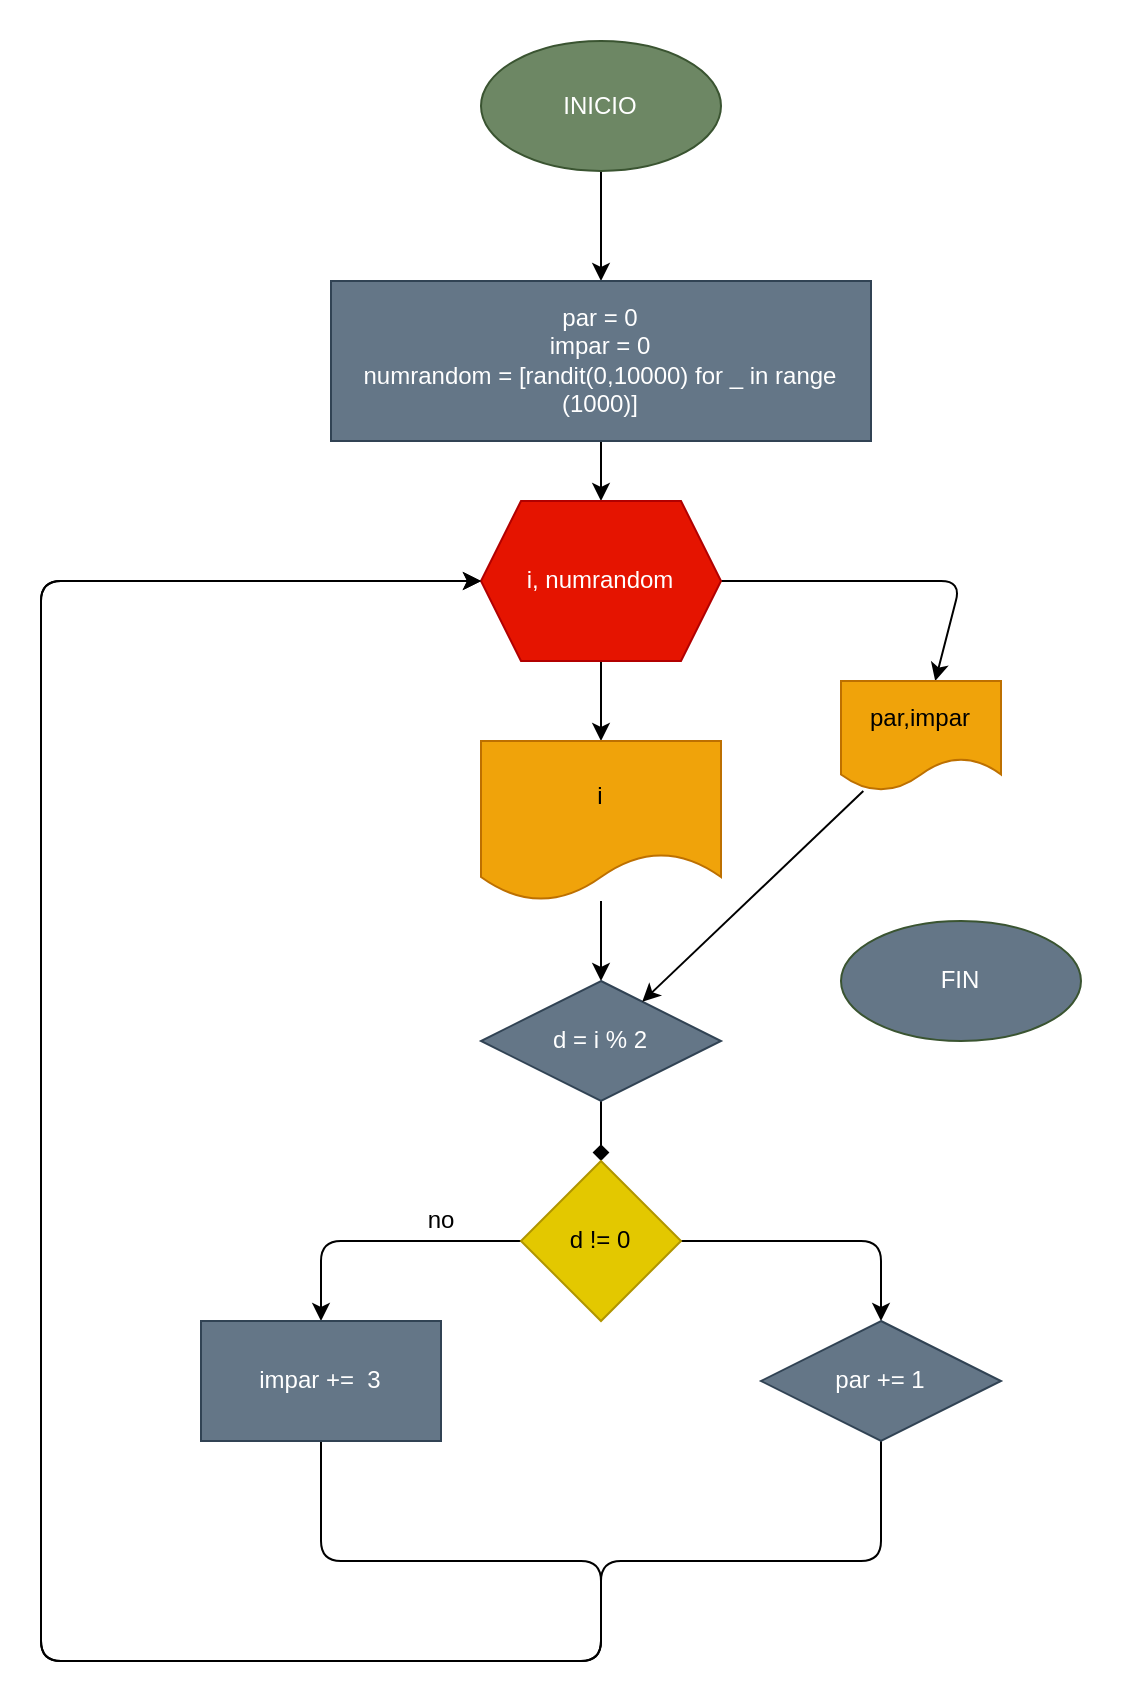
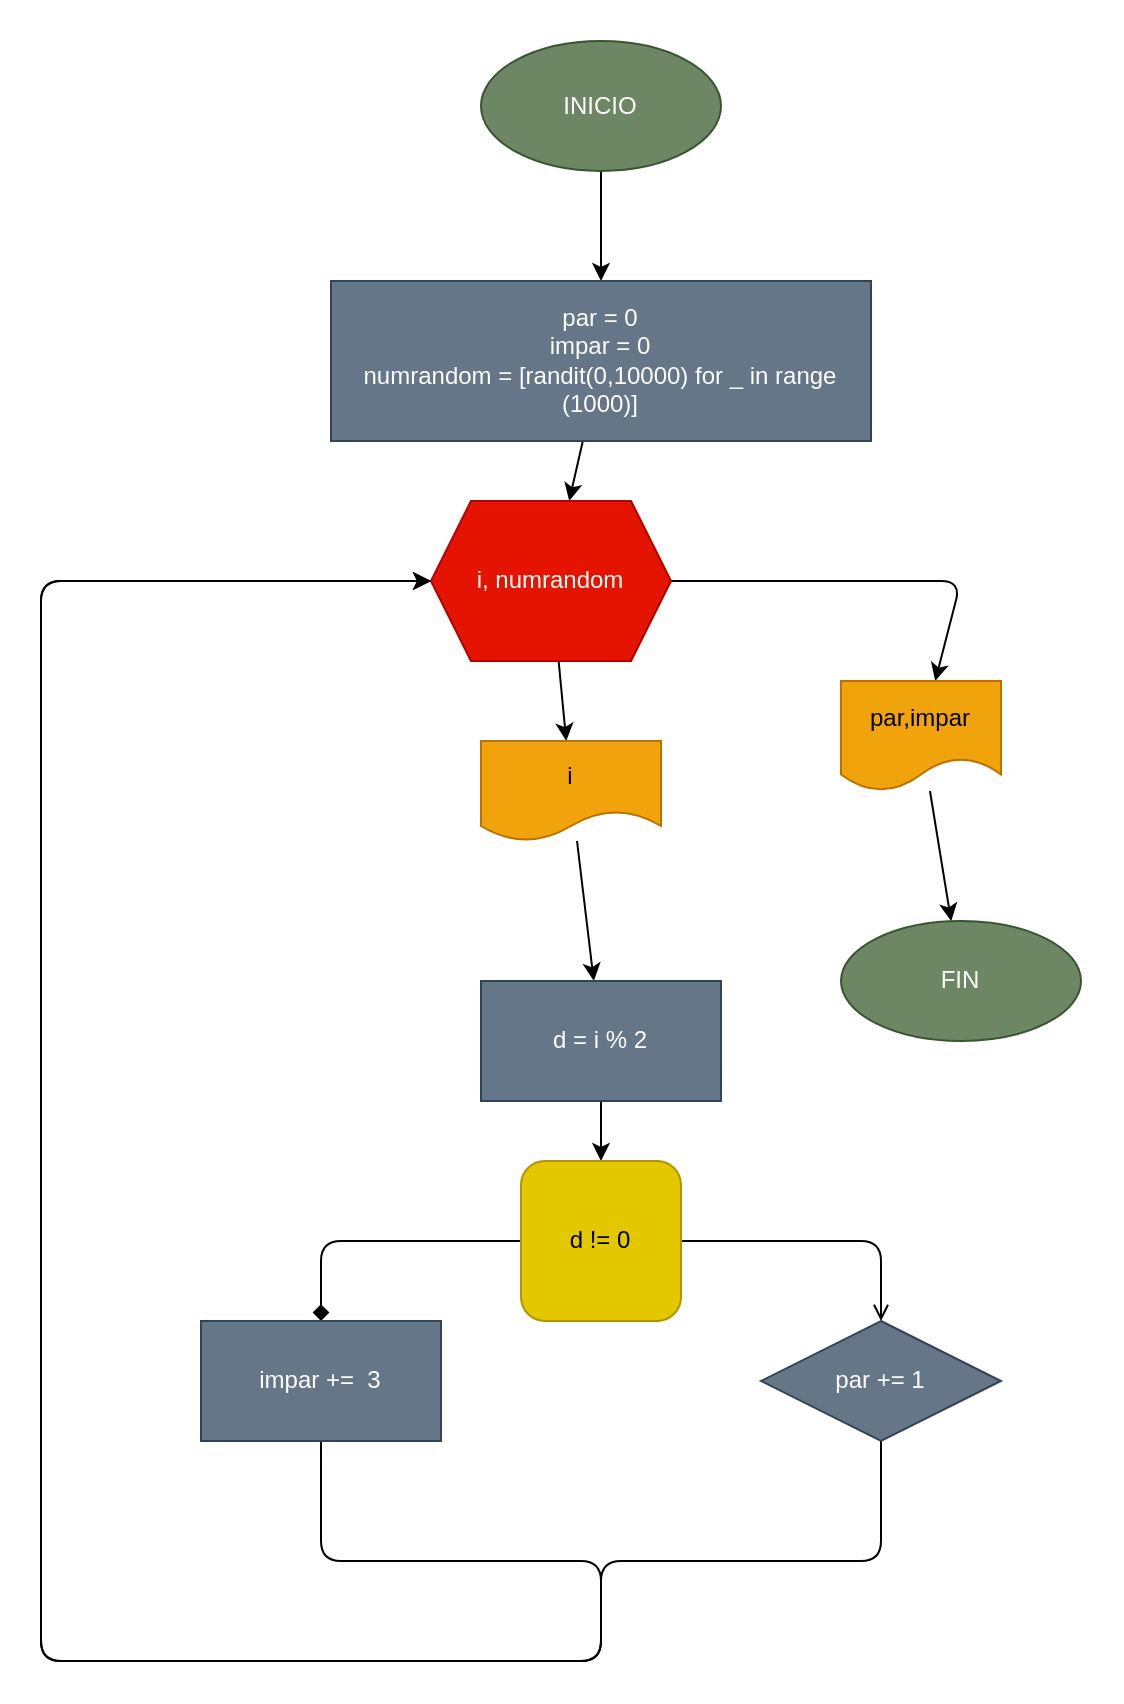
node "i, numrandom": moved (601, 581) -> (551, 581)
node "i": size 240x160 -> 180x100
edge "par,impar" -> "d = i % 2": now "par,impar" -> "FIN"
node "FIN": fillcolor #647687 -> #6d8764
node "d = i % 2": shape diamond -> rectangle
edge "d = i % 2" -> "d != 0": arrowhead diamond -> classic
node "no": removed
node "d != 0": shape diamond -> rounded rectangle
edge "d != 0" -> "impar += 3": arrowhead classic -> diamond
edge "d != 0" -> "par += 1": arrowhead classic -> open
